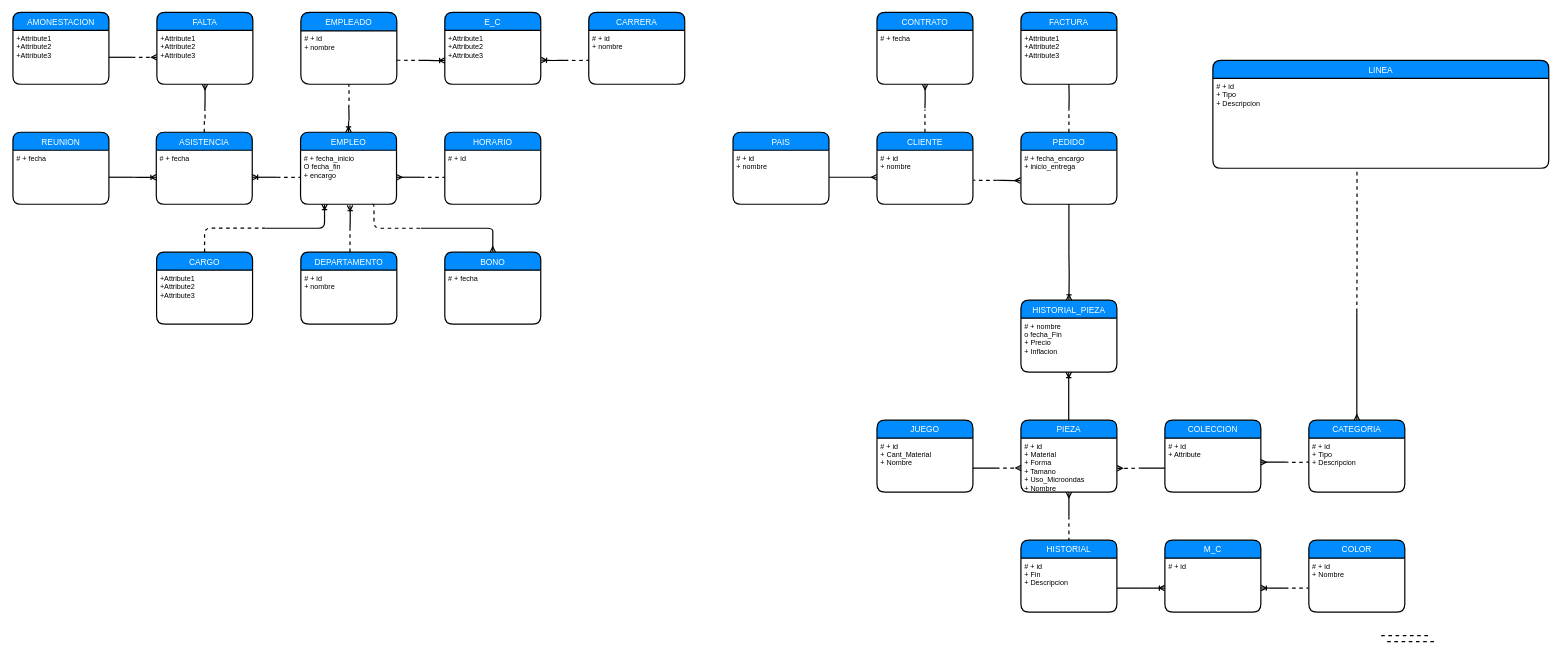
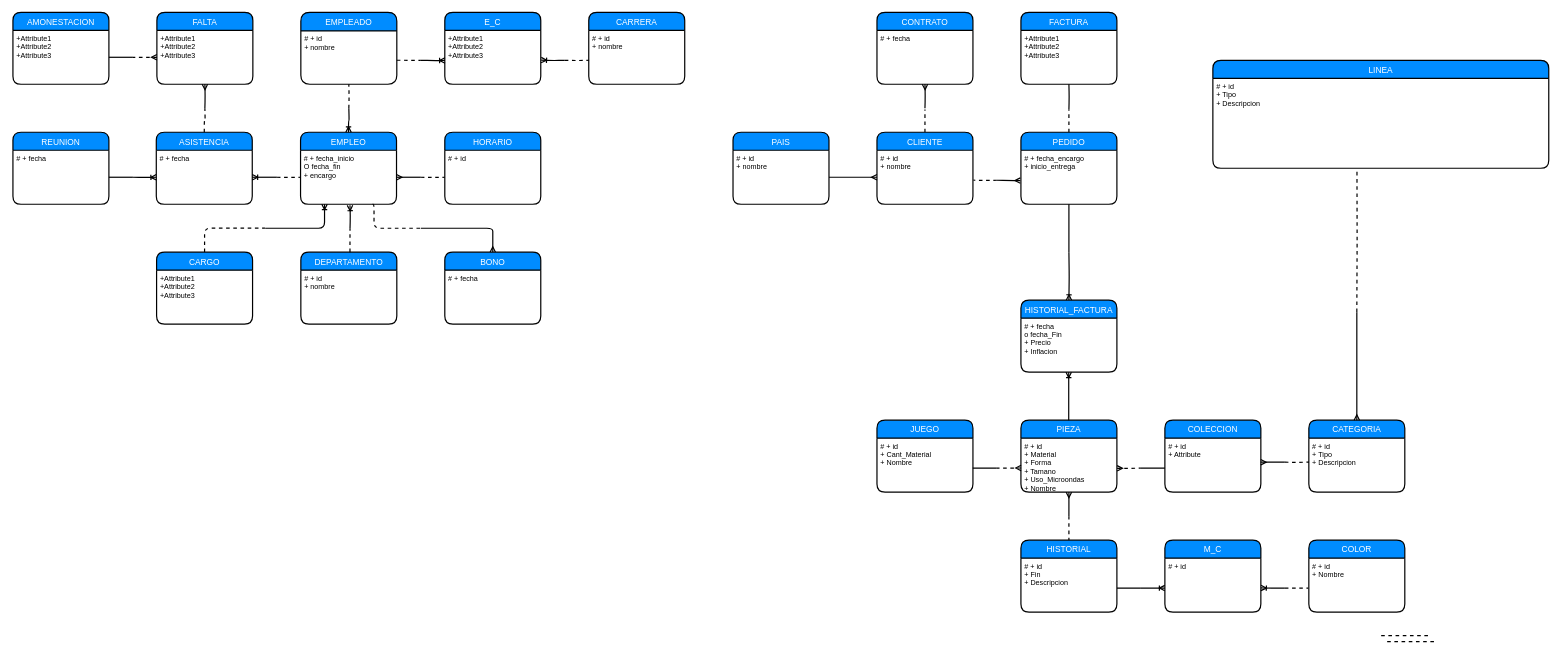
node "HISTORIAL_PIEZA": label "HISTORIAL_PIEZA" -> "HISTORIAL_FACTURA"
node "# + nombre o fecha_Fin + Precio + Inflacion": label "# + nombre o fecha_Fin + Precio + Inflacion" -> "# + fecha o fecha_Fin + Precio + Inflacion"
